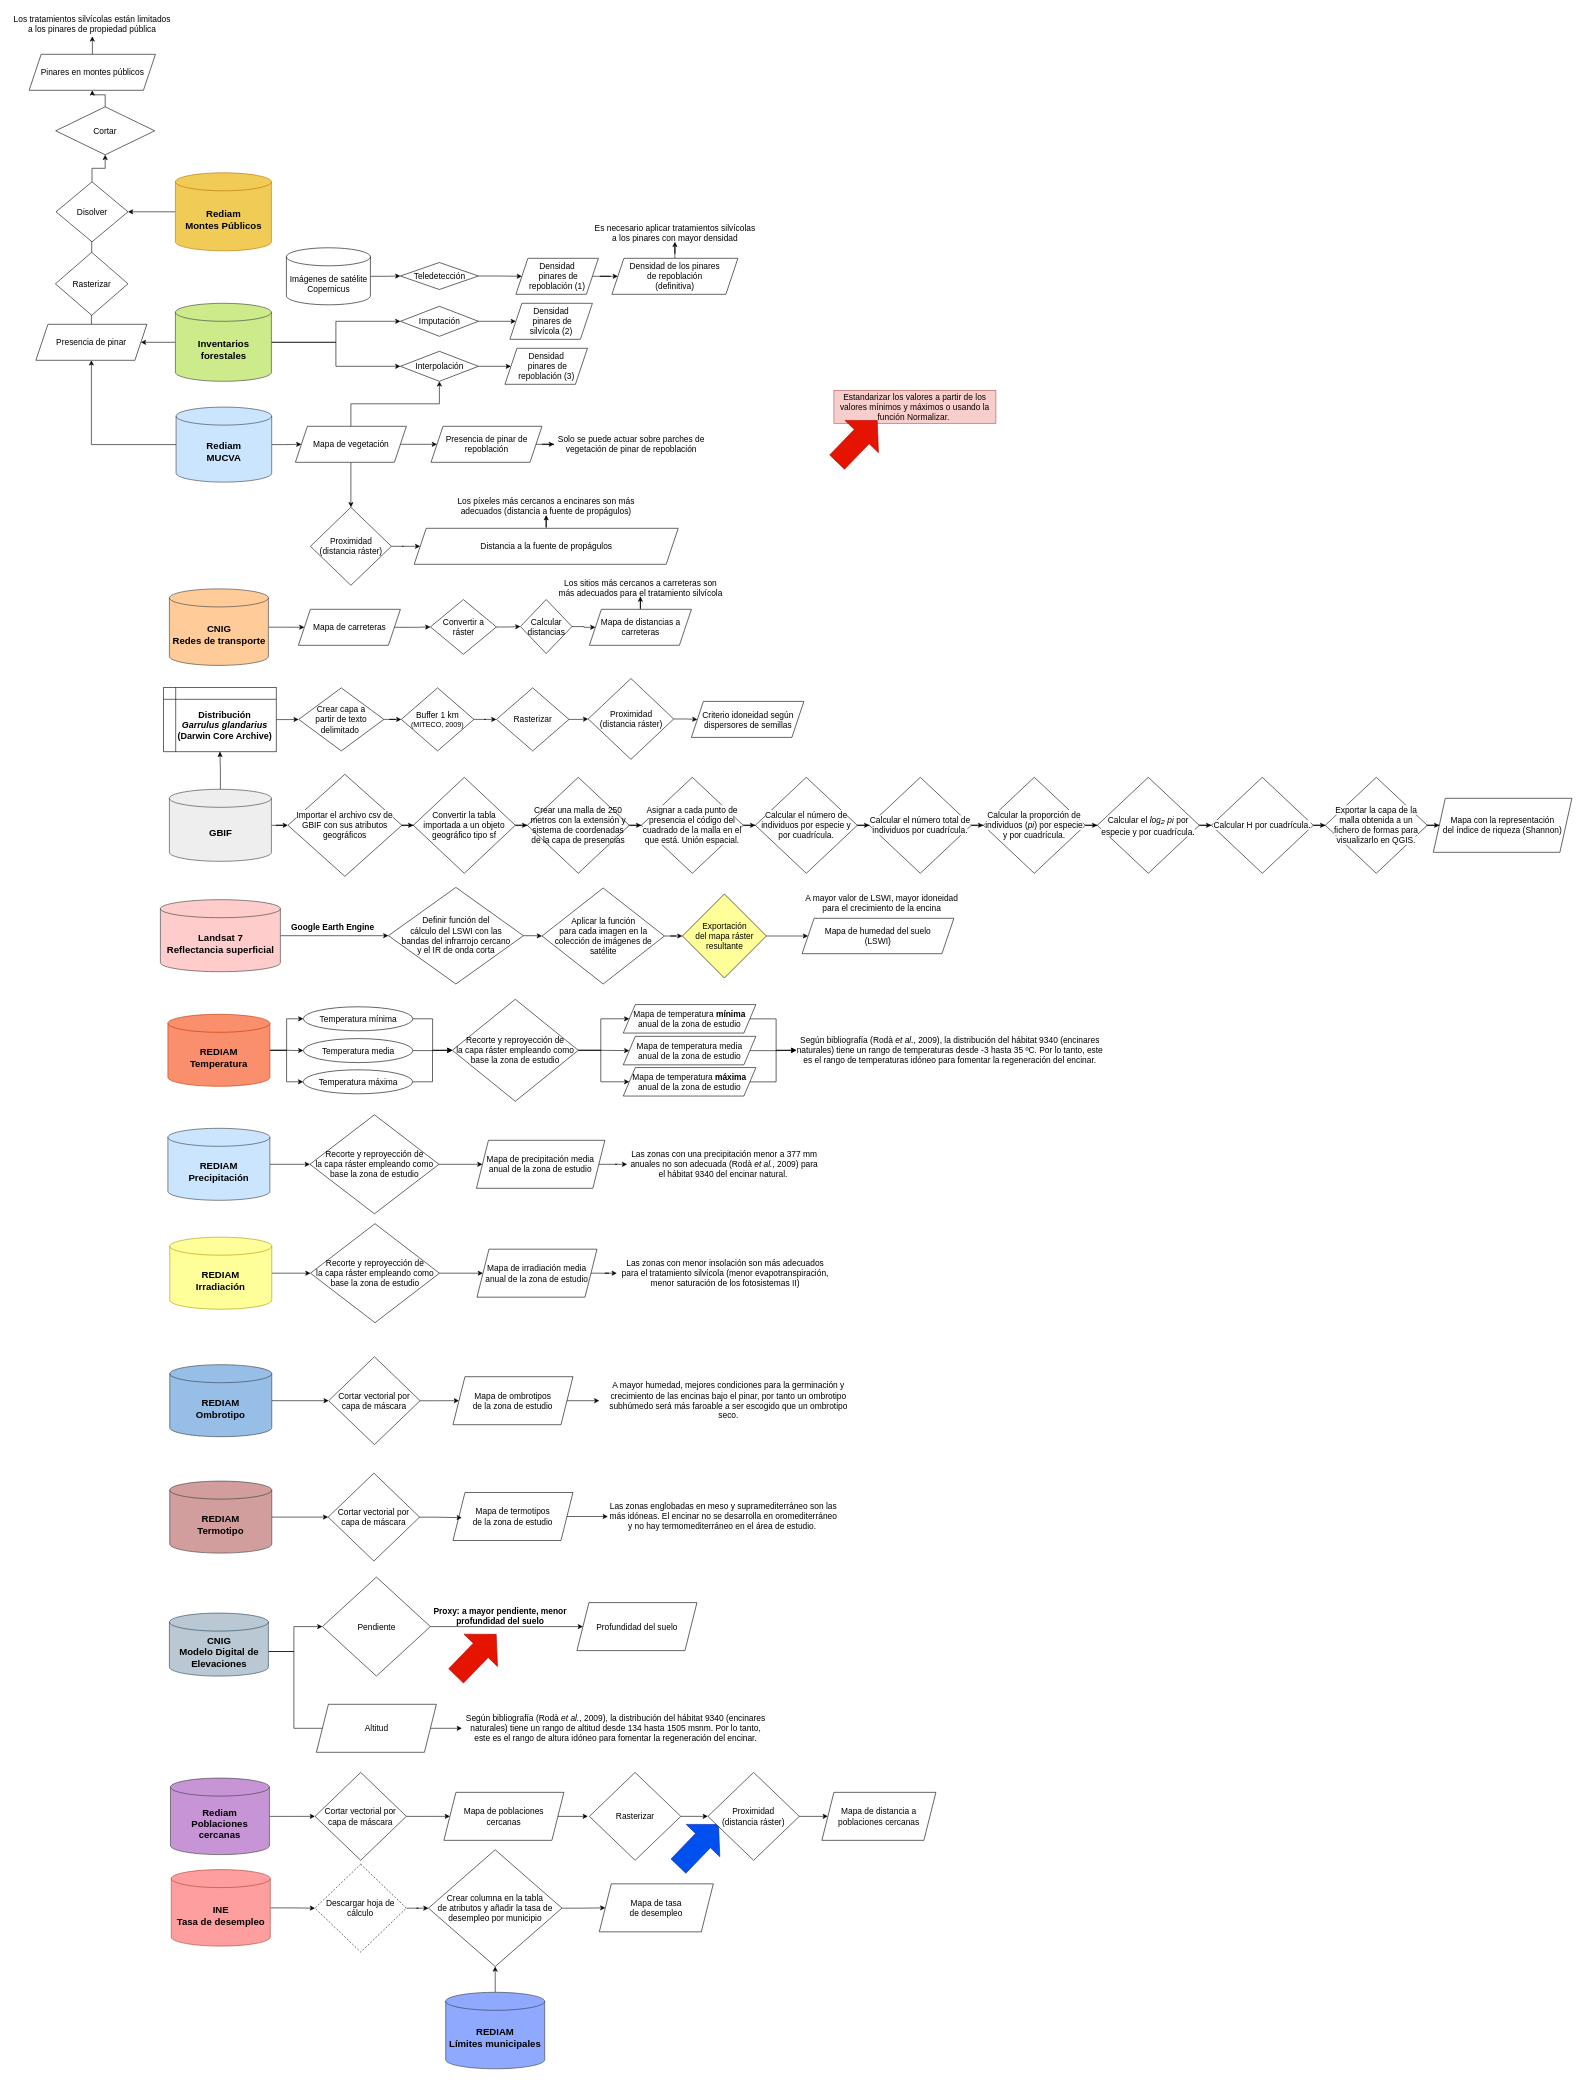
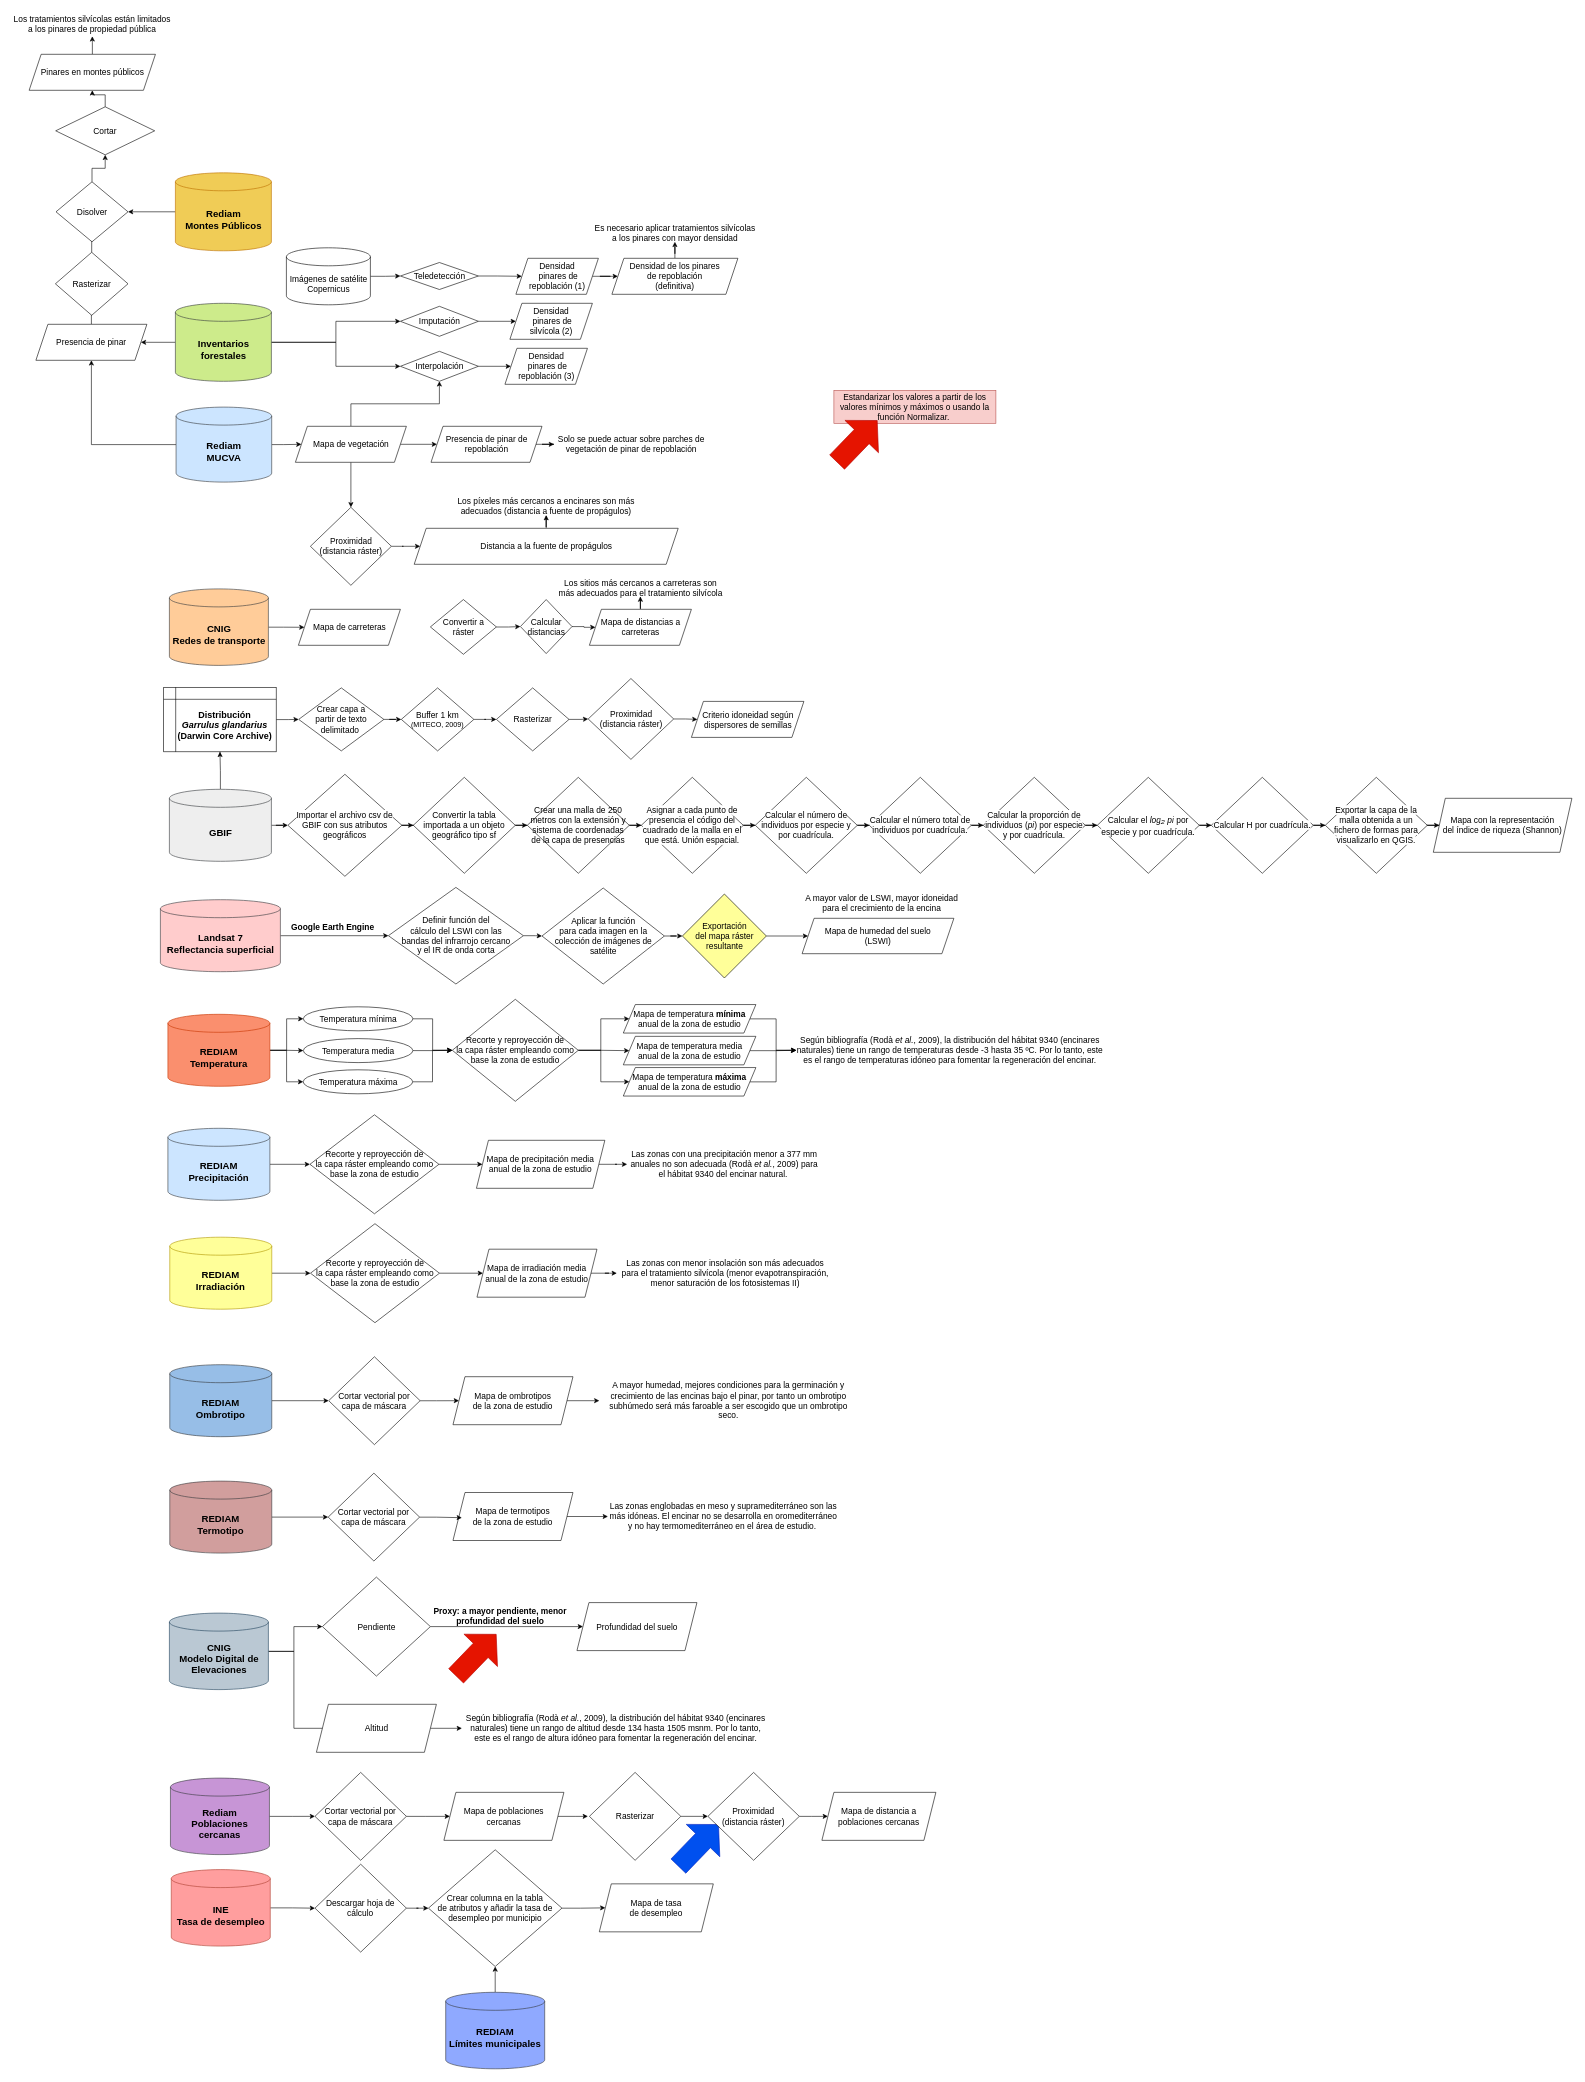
edge "Mapa de carreteras" -> "Convertir a ráster": removed
node "CNIG Modelo Digital de Elevaciones": size 99x63 -> 99x77
node "Descargar hoja de cálculo": style dashed -> solid
